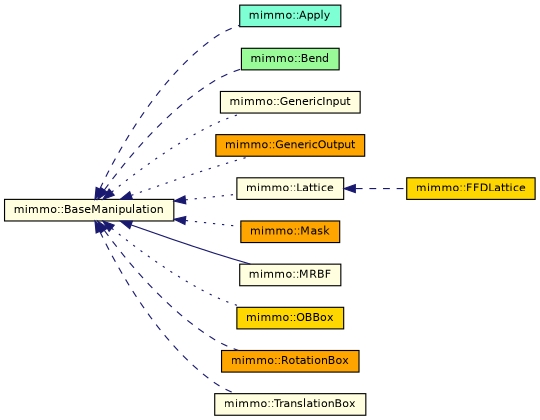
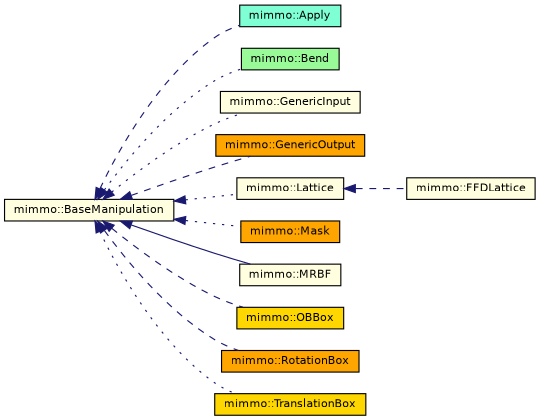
edge "mimmo::Bend" -> "mimmo::BaseManipulation": style dashed -> dotted
edge "mimmo::GenericOutput" -> "mimmo::BaseManipulation": style dotted -> dashed
node "mimmo::FFDLattice": fillcolor gold -> lightyellow
edge "mimmo::OBBox" -> "mimmo::BaseManipulation": style dotted -> dashed
edge "mimmo::TranslationBox" -> "mimmo::BaseManipulation": style dashed -> dotted
node "mimmo::TranslationBox": fillcolor lightyellow -> gold
